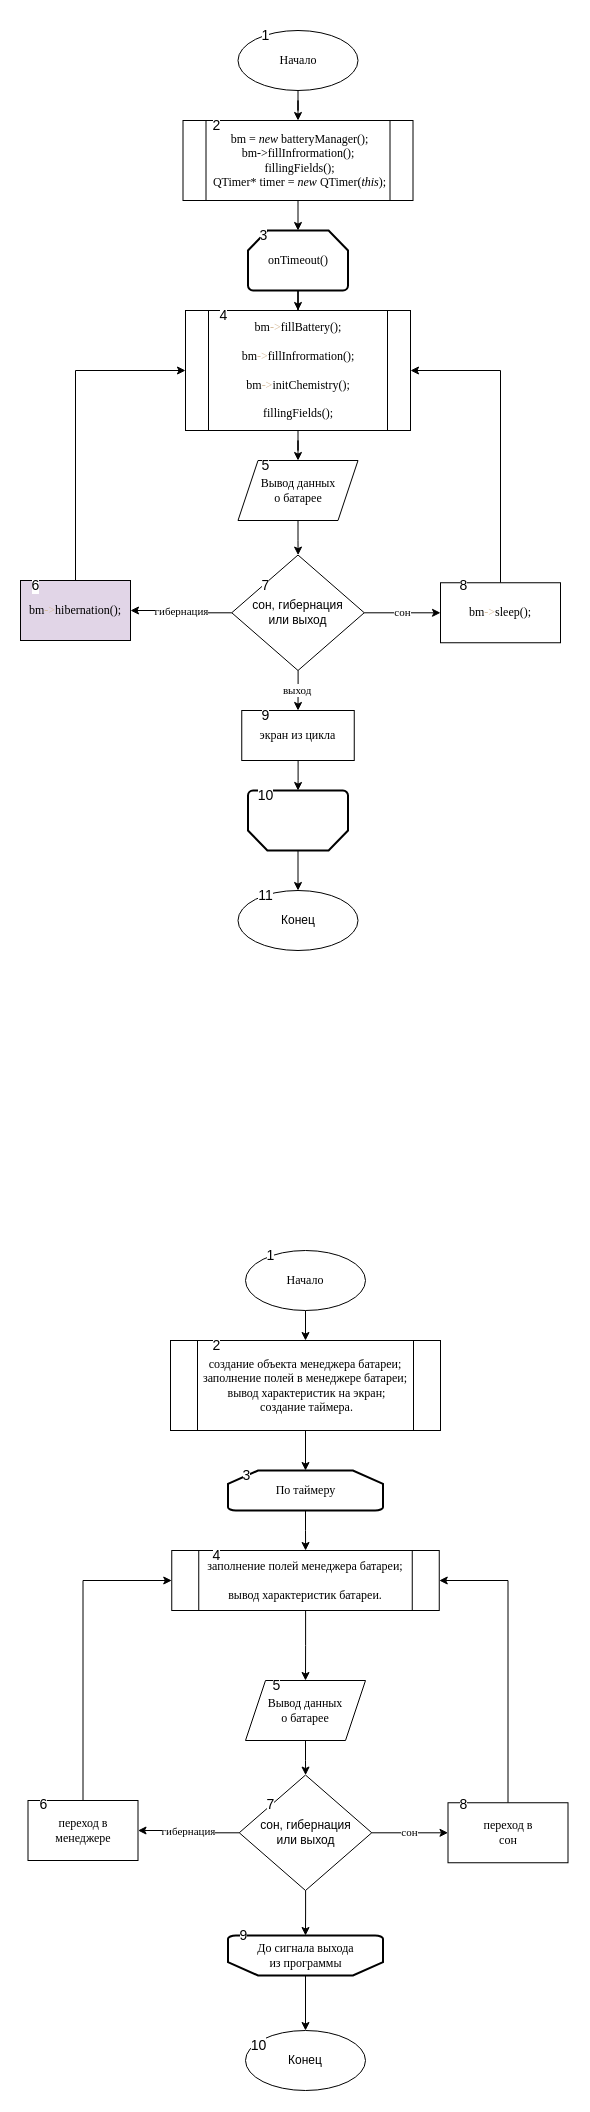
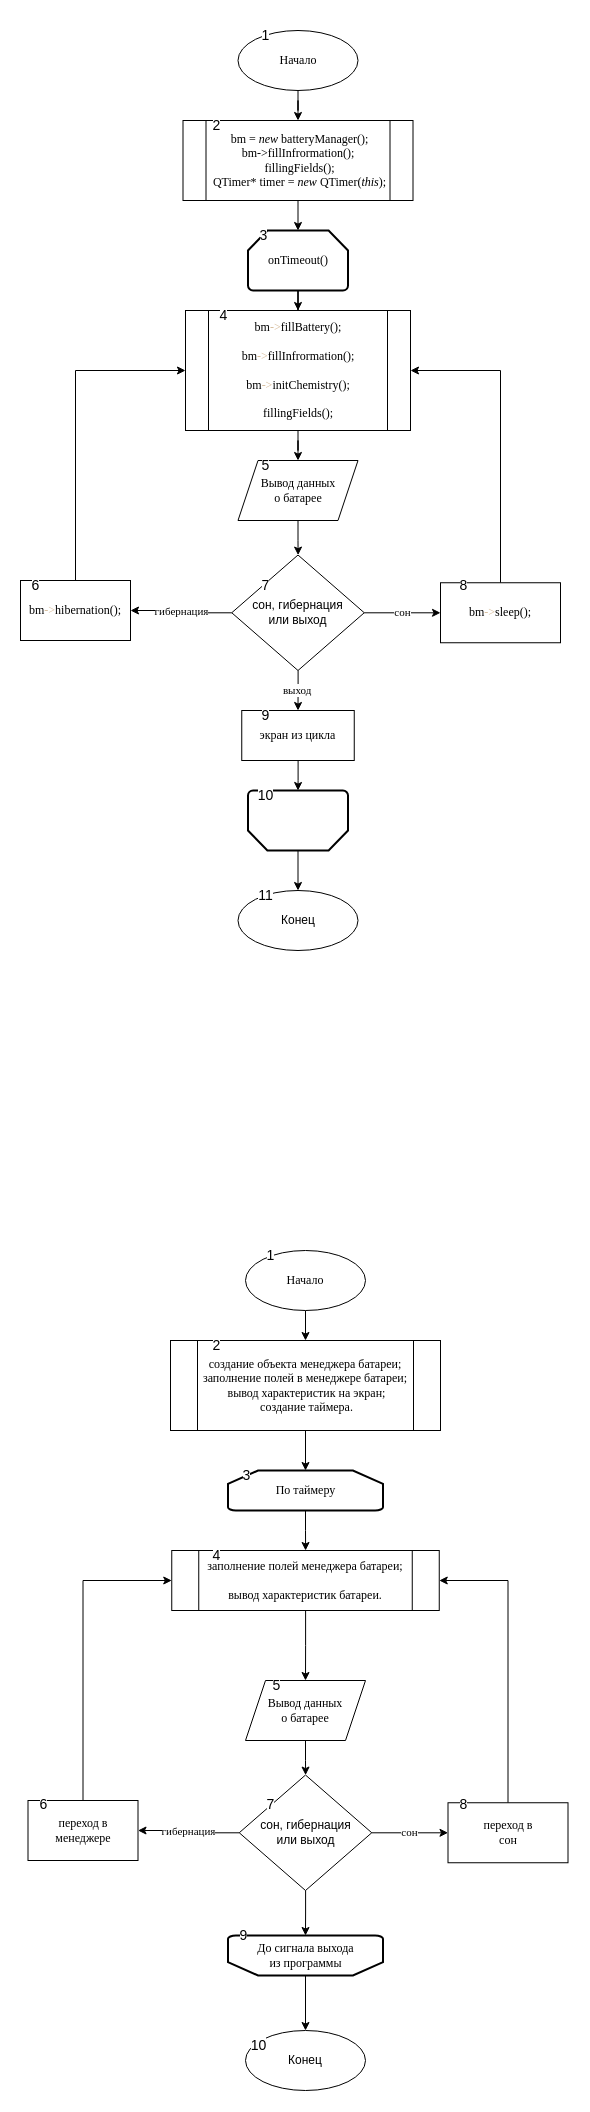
node "bm->hibernation();": fillcolor #e1d5e7 -> #ffffff
